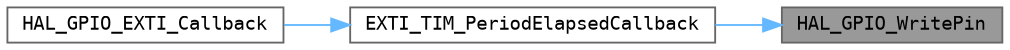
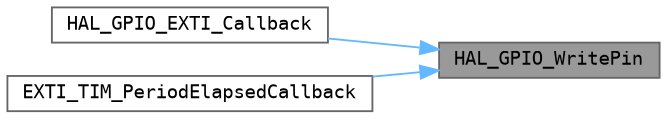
edge "HAL_GPIO_EXTI_Callback" -> "EXTI_TIM_PeriodElapsedCallback": now "HAL_GPIO_EXTI_Callback" -> "HAL_GPIO_WritePin"
